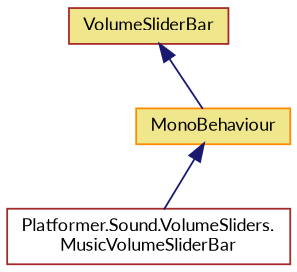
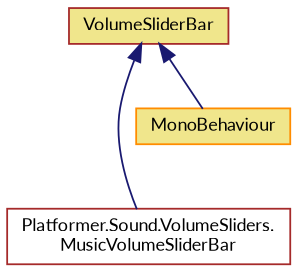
edge "Platformer.Sound.VolumeSliders. MusicVolumeSliderBar" -> "MonoBehaviour": now "Platformer.Sound.VolumeSliders. MusicVolumeSliderBar" -> "VolumeSliderBar"
